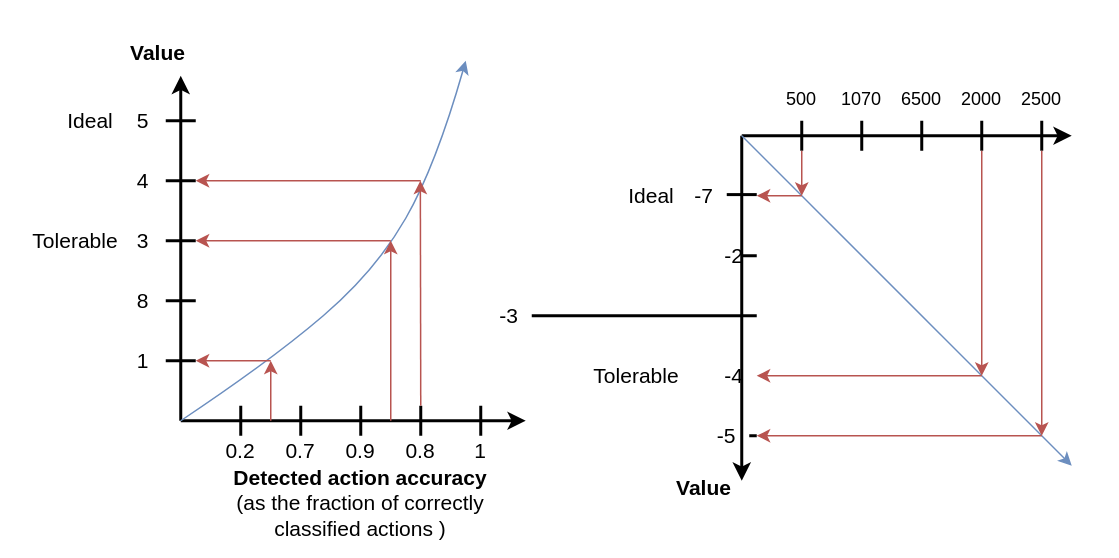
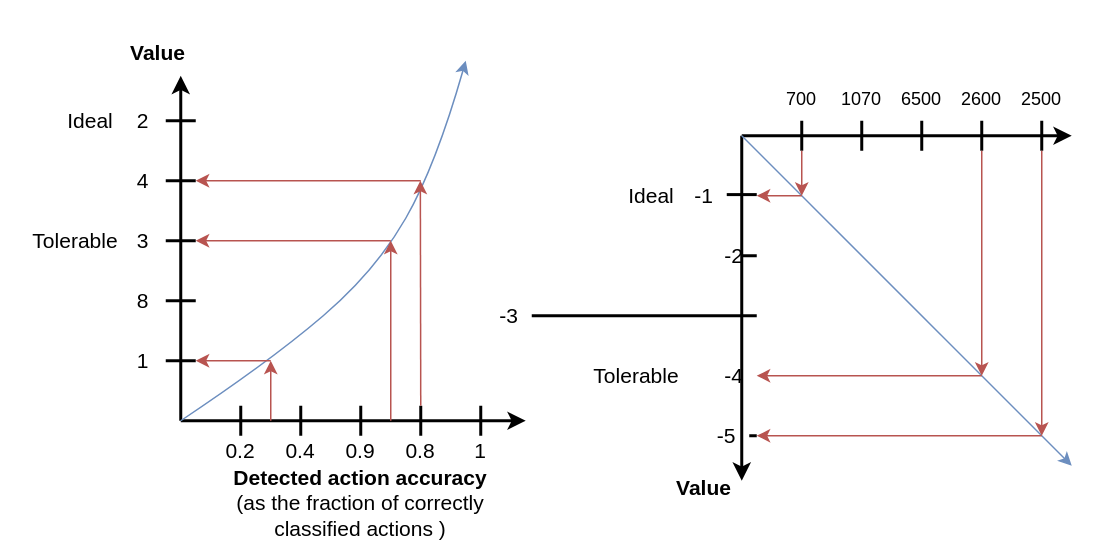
node "500": label "500" -> "700"
node "2000": label "2000" -> "2600"
node "5": label "5" -> "2"
node "-7": label "-7" -> "-1"
node "0.7": label "0.7" -> "0.4"
